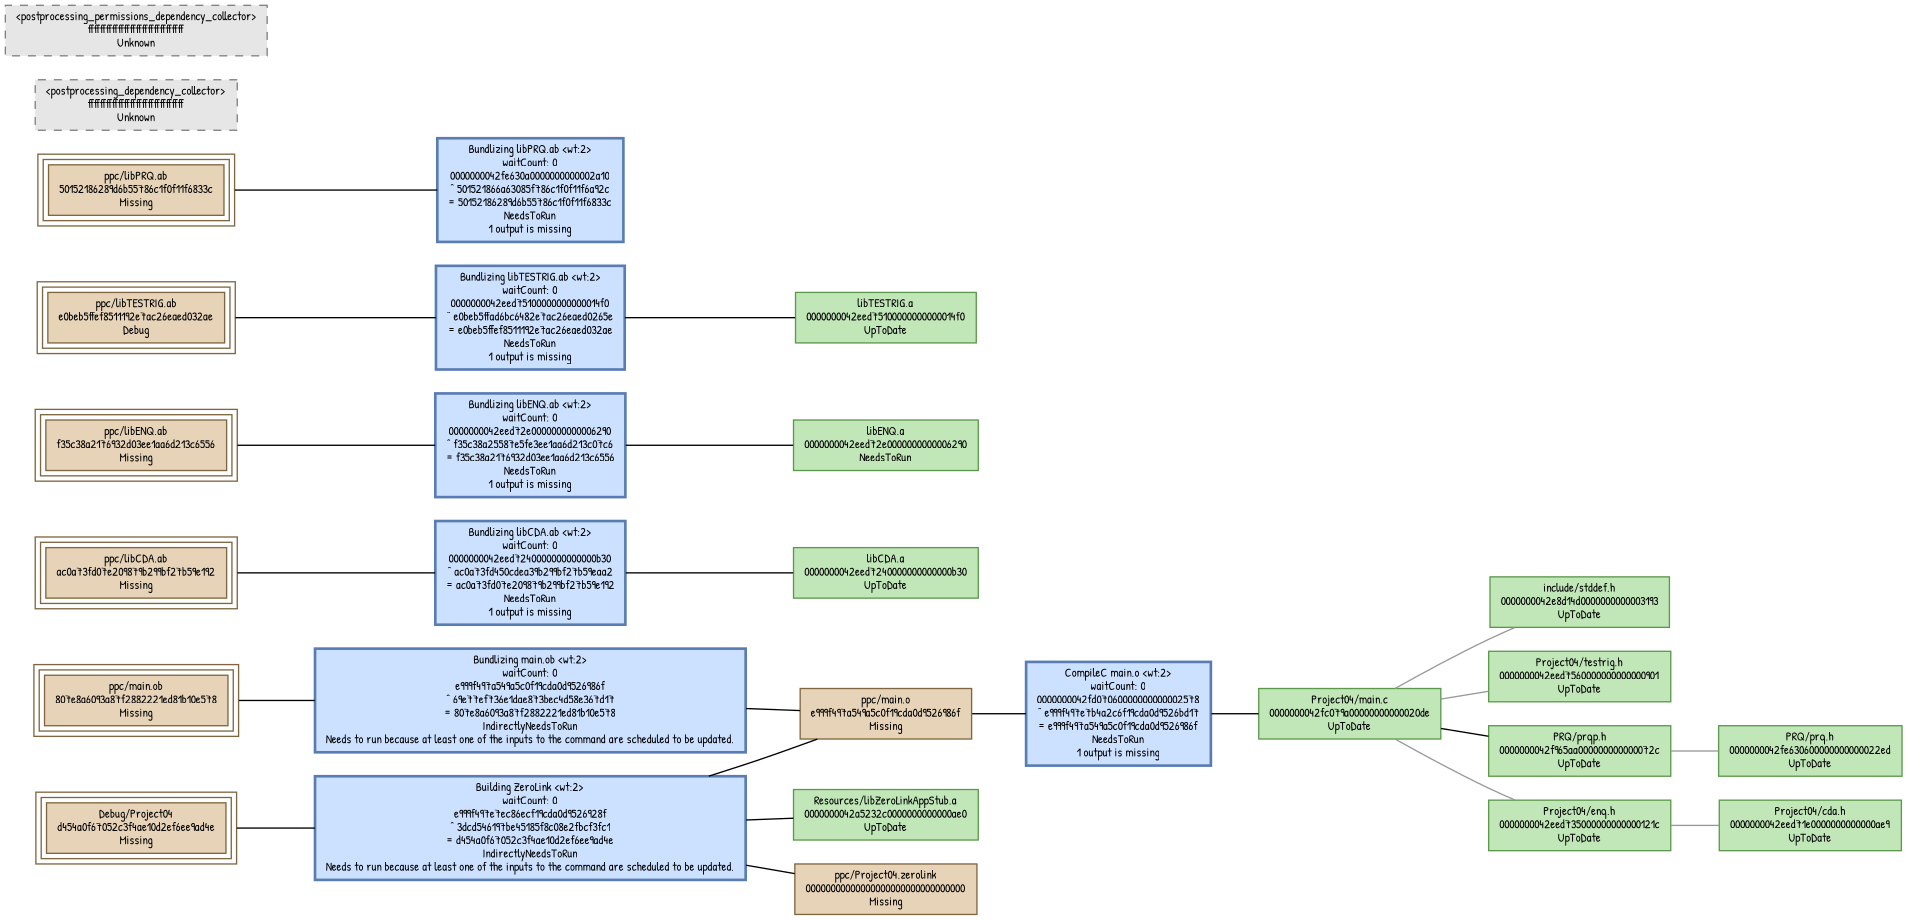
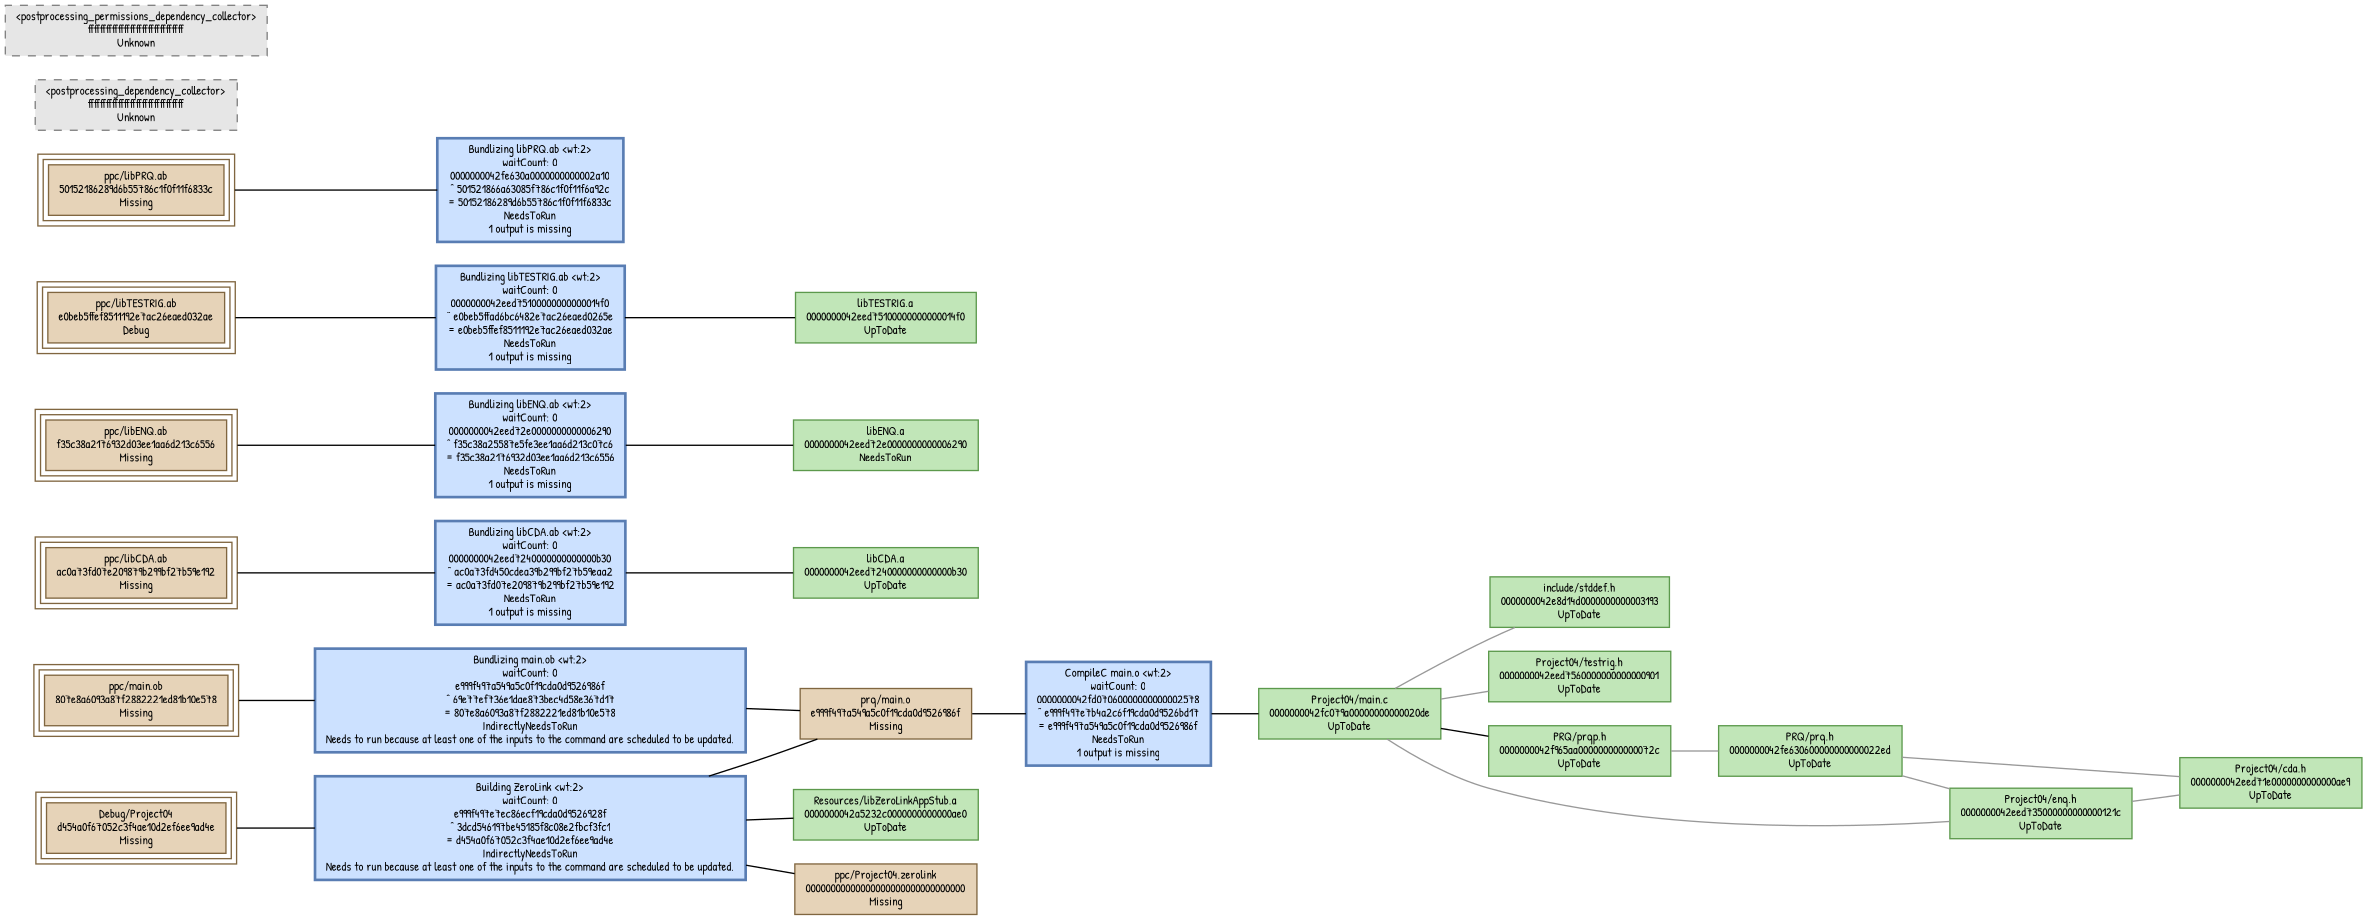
node "ppc/main.o e999f497a549a5c0f19cda0d9526986f Missing": label "ppc/main.o e999f497a549a5c0f19cda0d9526986f Missing" -> "prq/main.o e999f497a549a5c0f19cda0d9526986f Missing"
edge "PRQ/prq.h 0000000042fe630600000000000022ed UpToDate" -- "Project04/cda.h 0000000042eed71e0000000000000ae9 UpToDate": added
edge "PRQ/prq.h 0000000042fe630600000000000022ed UpToDate" -- "Project04/enq.h 0000000042eed735000000000000121c UpToDate": added
